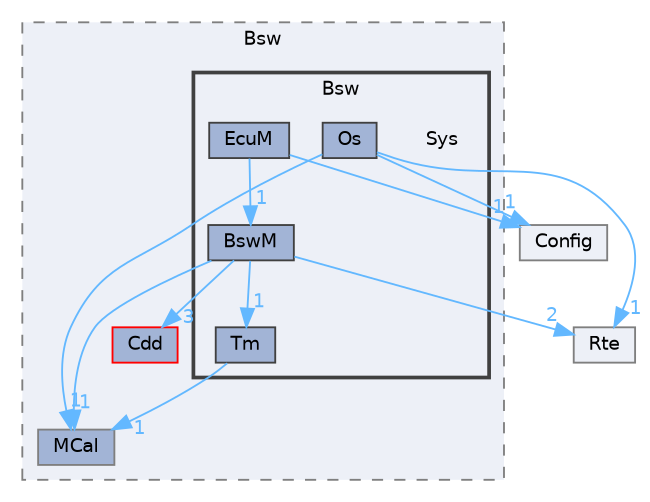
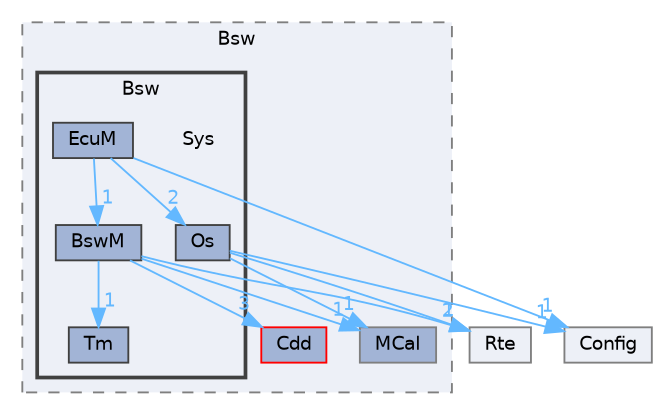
edge "EcuM" -> "Os": added
edge "Tm" -> "MCal": removed
